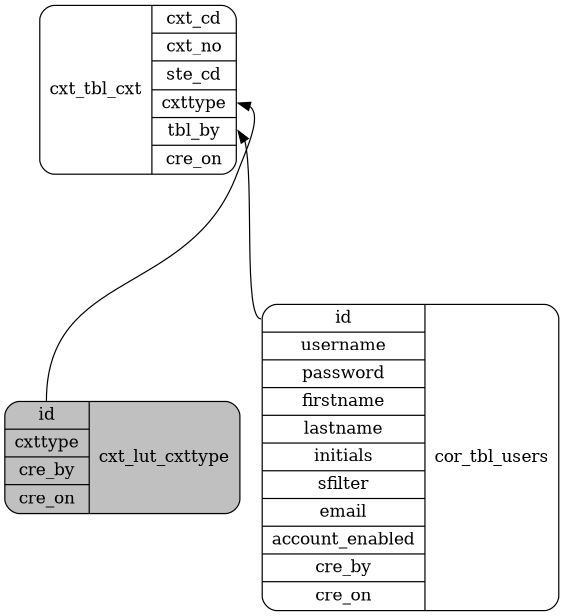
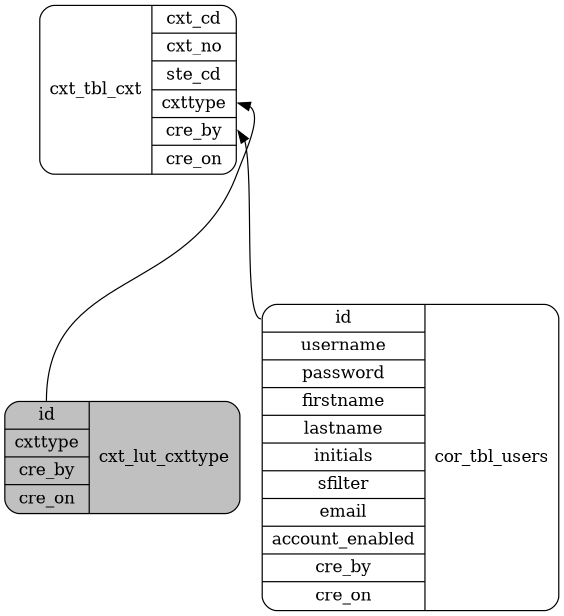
node "cxt_tbl_cxt": text "tbl_by" -> "cre_by"
